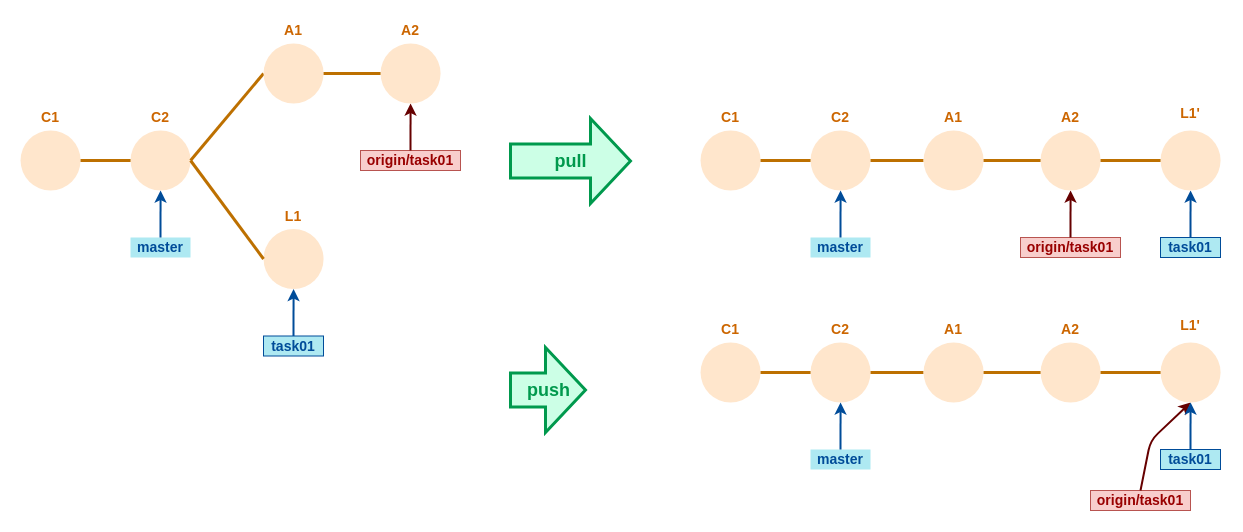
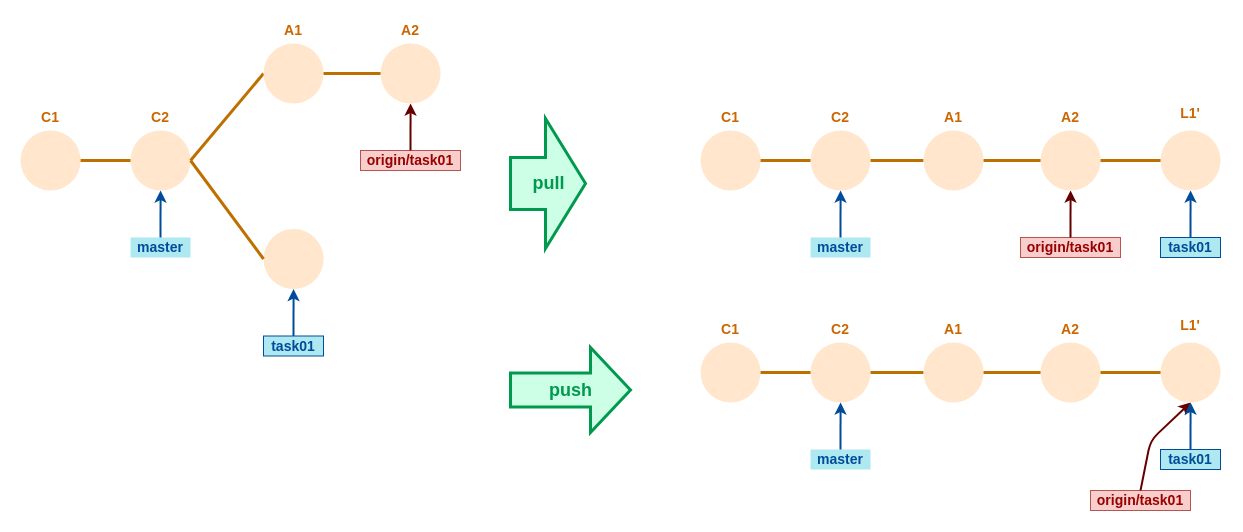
node "pull": size 120x85 -> 75x130
node "L1": removed
node "push": size 75x85 -> 120x85
